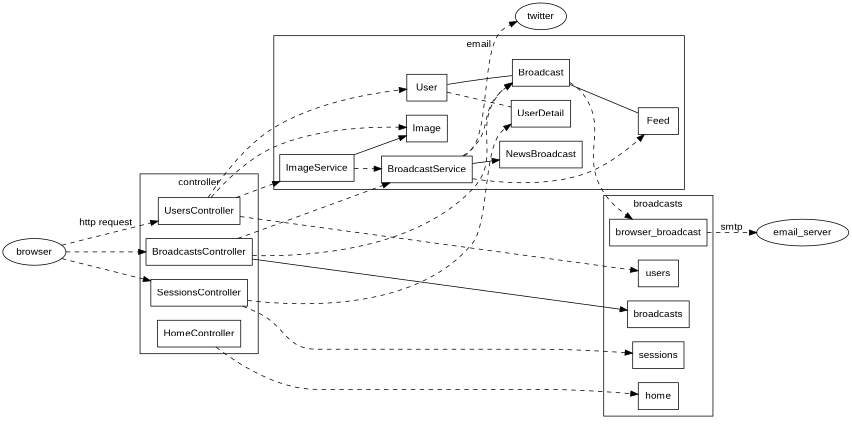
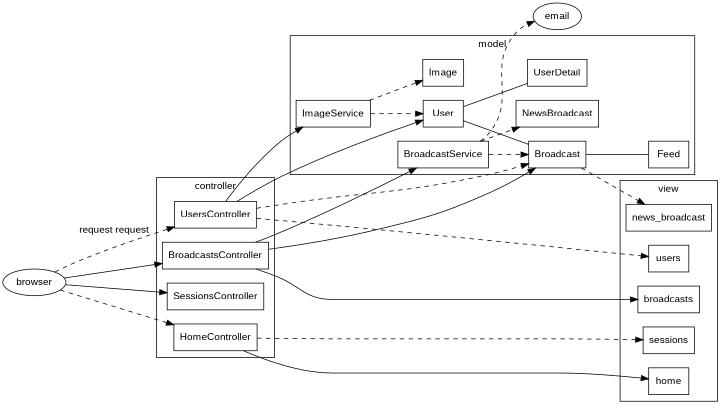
node "twitter": label "twitter" -> "email"
cluster "email": label "email" -> "model"
edge "User" -- "UserDetail": style dashed -> solid
edge "UsersController" -> "User": style dashed -> solid
edge "UsersController" -> "Image": now "UsersController" -> "Broadcast"
edge "ImageService" -> "Image": style solid -> dashed
edge "BroadcastService" -> "NewsBroadcast": style solid -> dashed
edge "ImageService" -> "BroadcastService": now "ImageService" -> "User"
edge "BroadcastService" -> "Feed": removed
edge "UsersController" -> "ImageService": style dashed -> solid
cluster "broadcasts": label "broadcasts" -> "view"
edge "BroadcastsController" -> "BroadcastService": style dashed -> solid
edge "browser" -> "UsersController": label "http request" -> "request request"
edge "BroadcastsController" -> "Broadcast": style dashed -> solid
node "browser_broadcast": label "browser_broadcast" -> "news_broadcast"
node "email_server": removed
edge "browser" -> "BroadcastsController": style dashed -> solid
edge "browser" -> "SessionsController": style dashed -> solid
edge "SessionsController" -> "UserDetail": removed
edge "browser" -> "HomeController": added
edge "SessionsController" -> "sessions": now "HomeController" -> "sessions"
edge "HomeController" -> "home": style dashed -> solid
